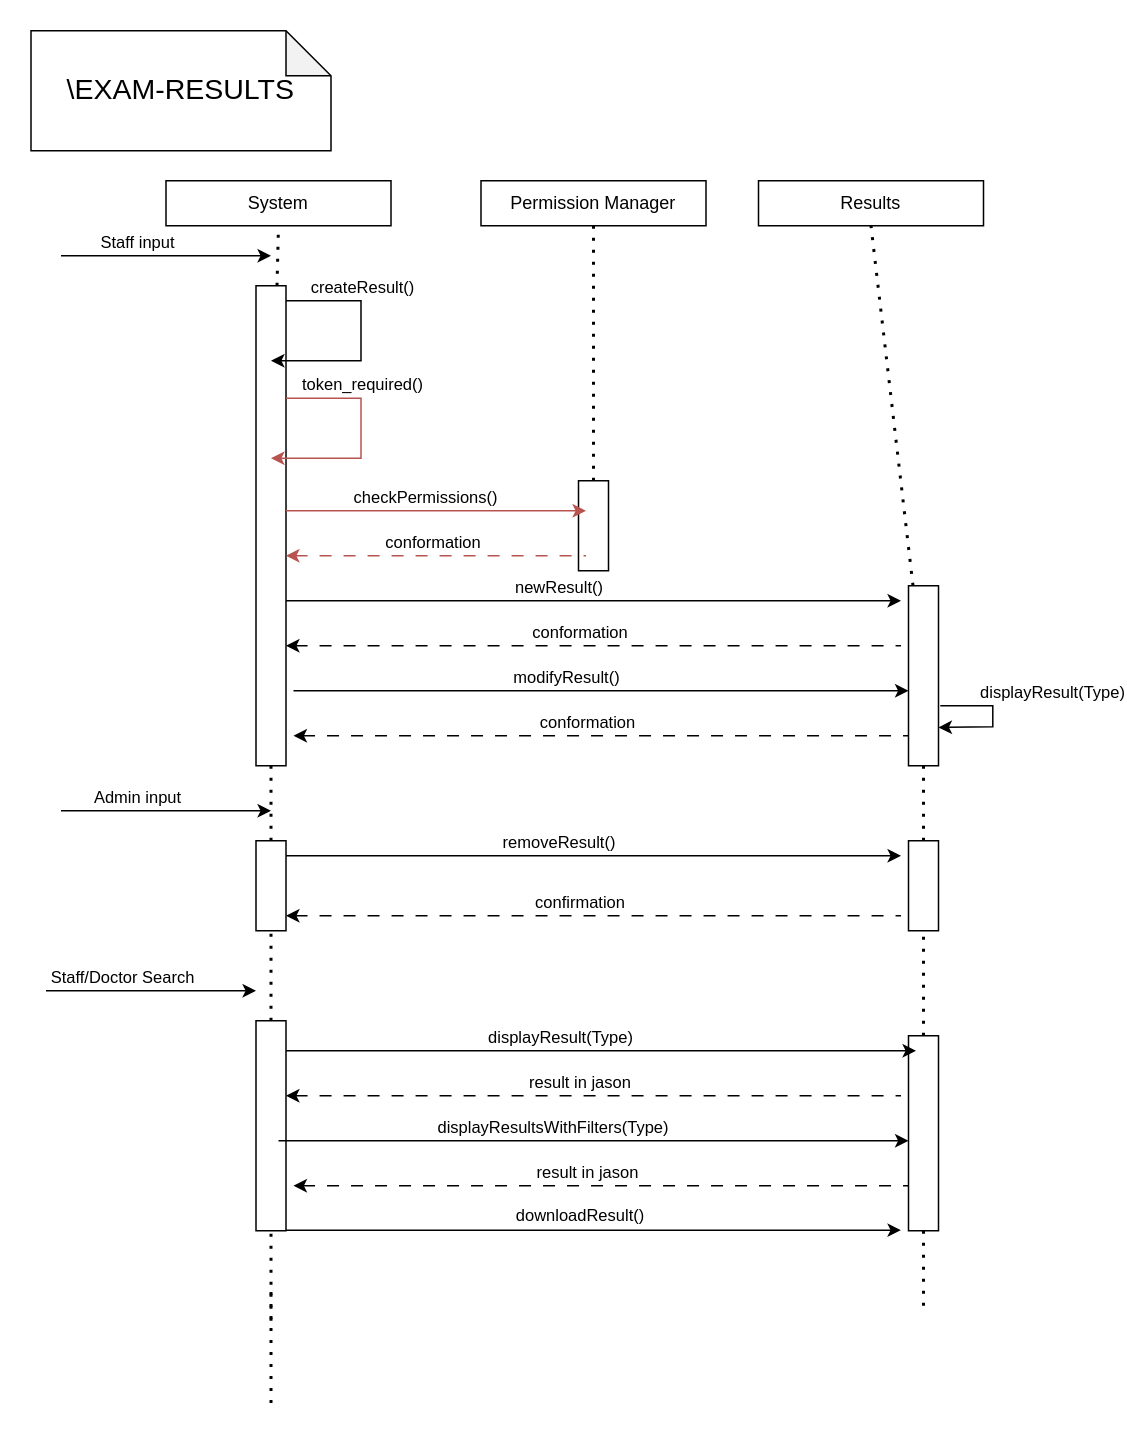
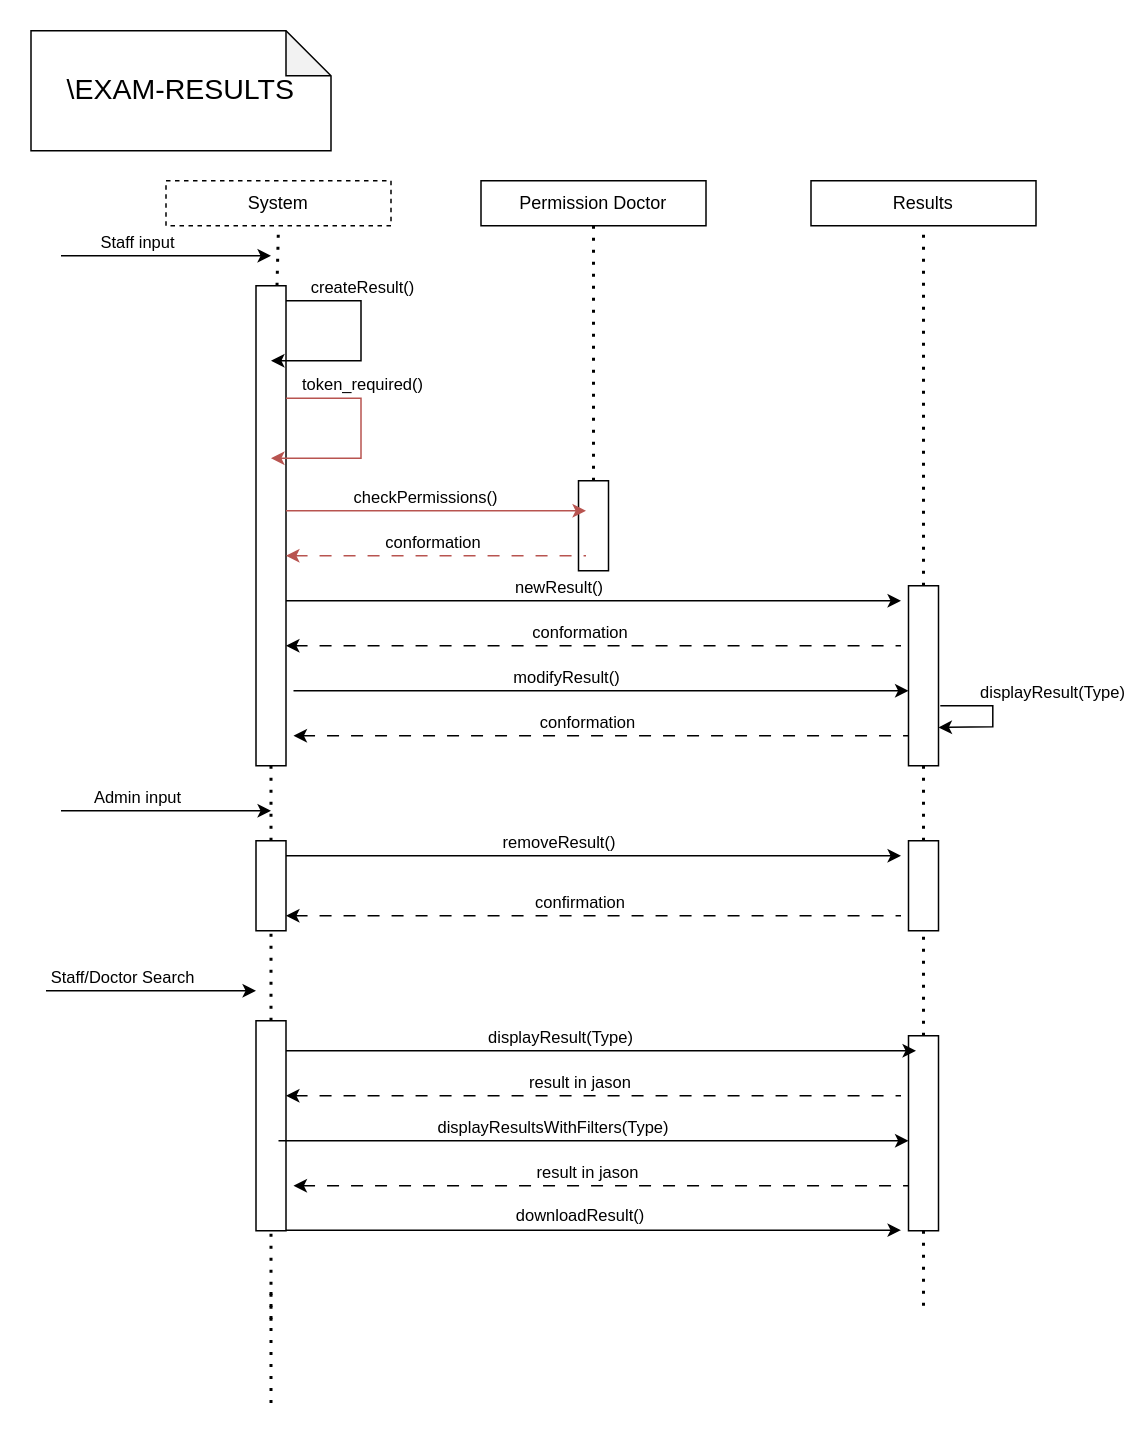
node "System": style solid -> dashed
node "Permission Manager": label "Permission Manager" -> "Permission Doctor"
node "Results": moved (871, 203) -> (923, 203)
